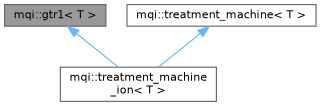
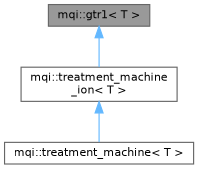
edge "mqi::treatment_machine _ion< T >" -> "mqi::treatment_machine< T >": reversed
